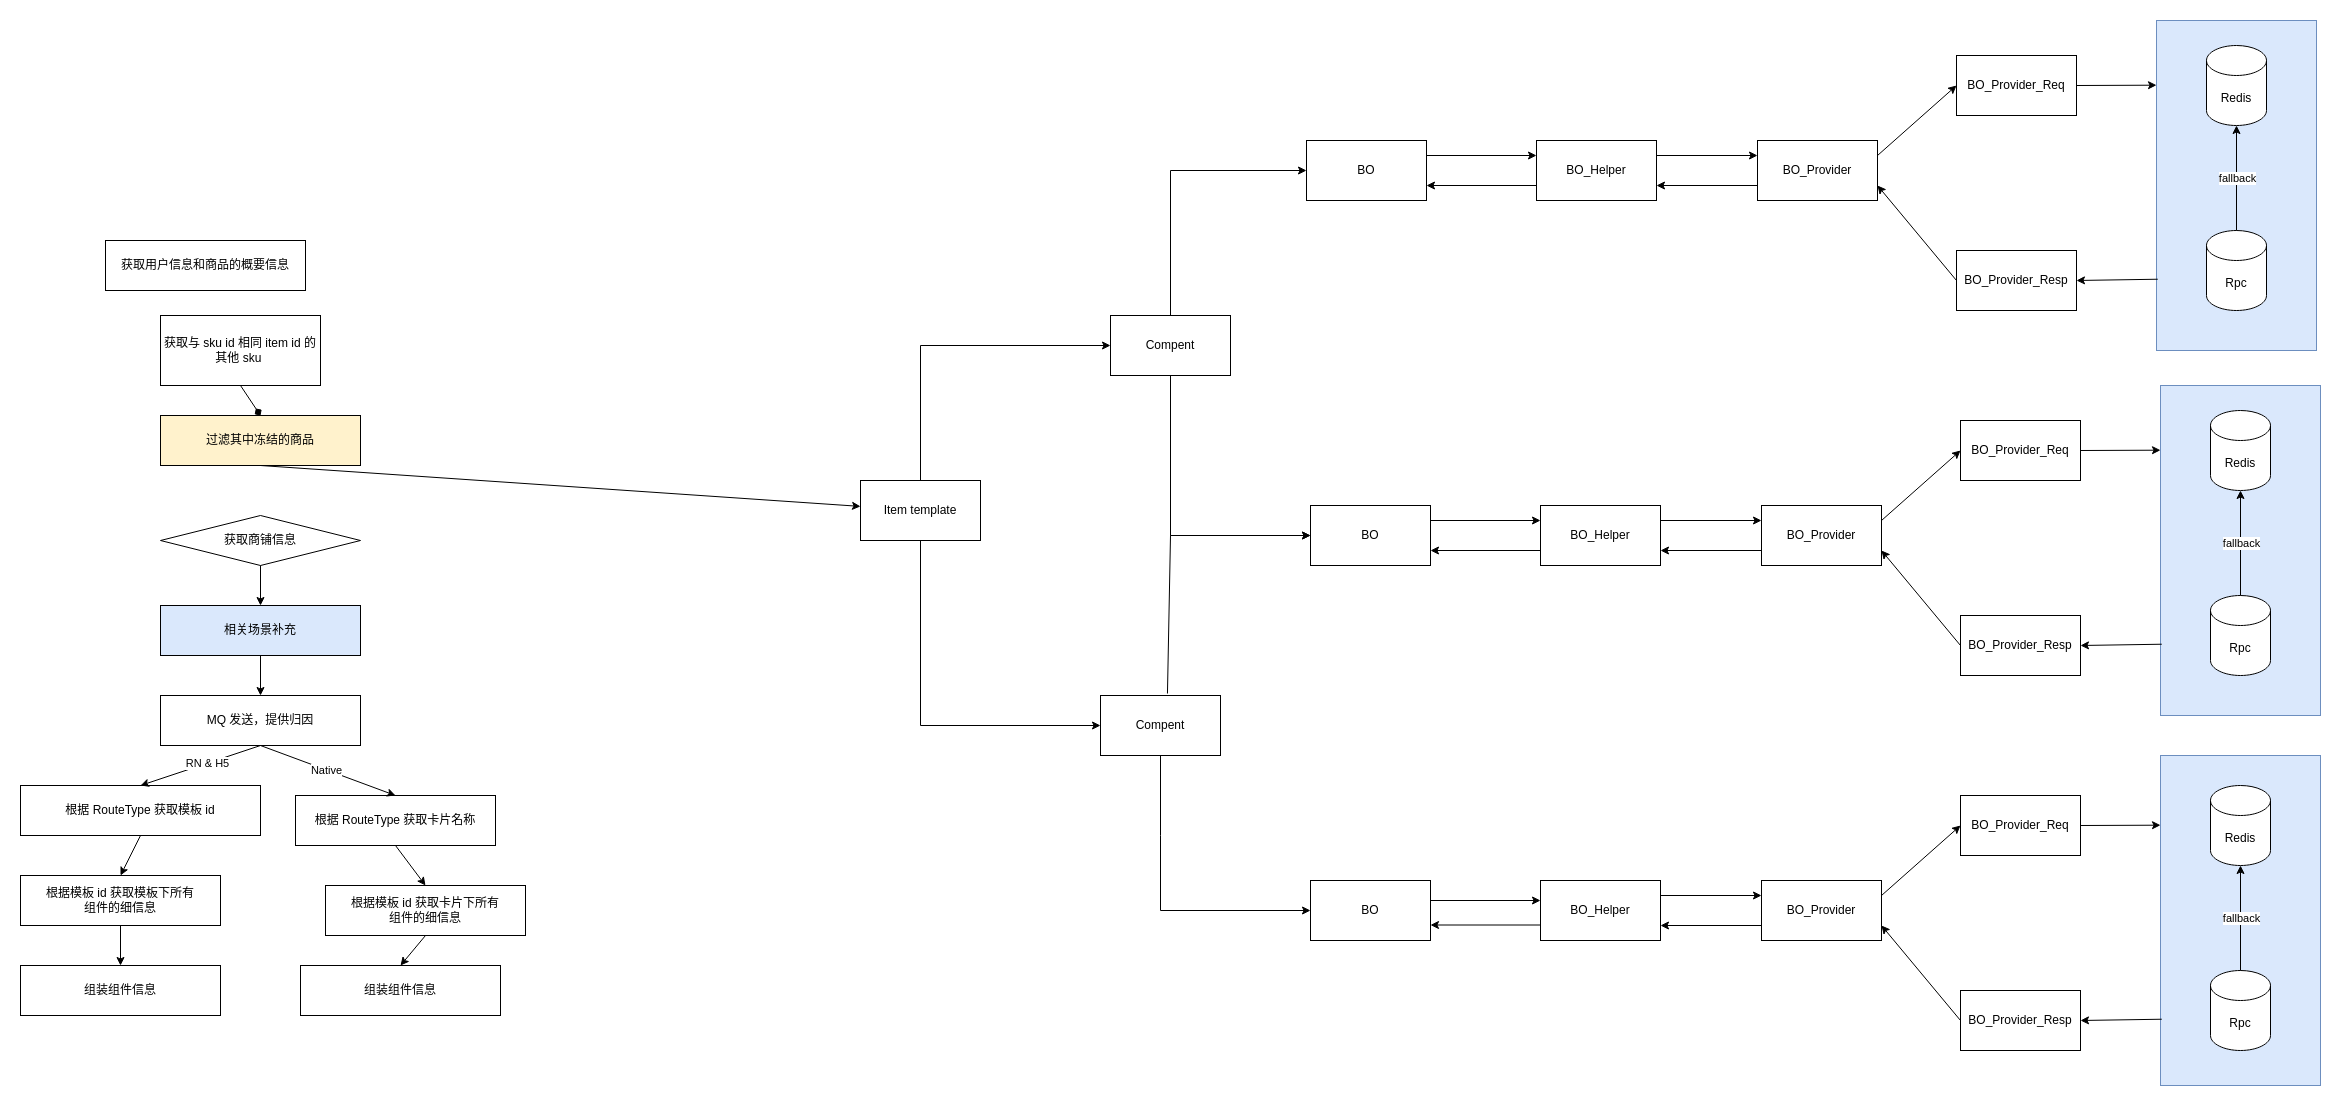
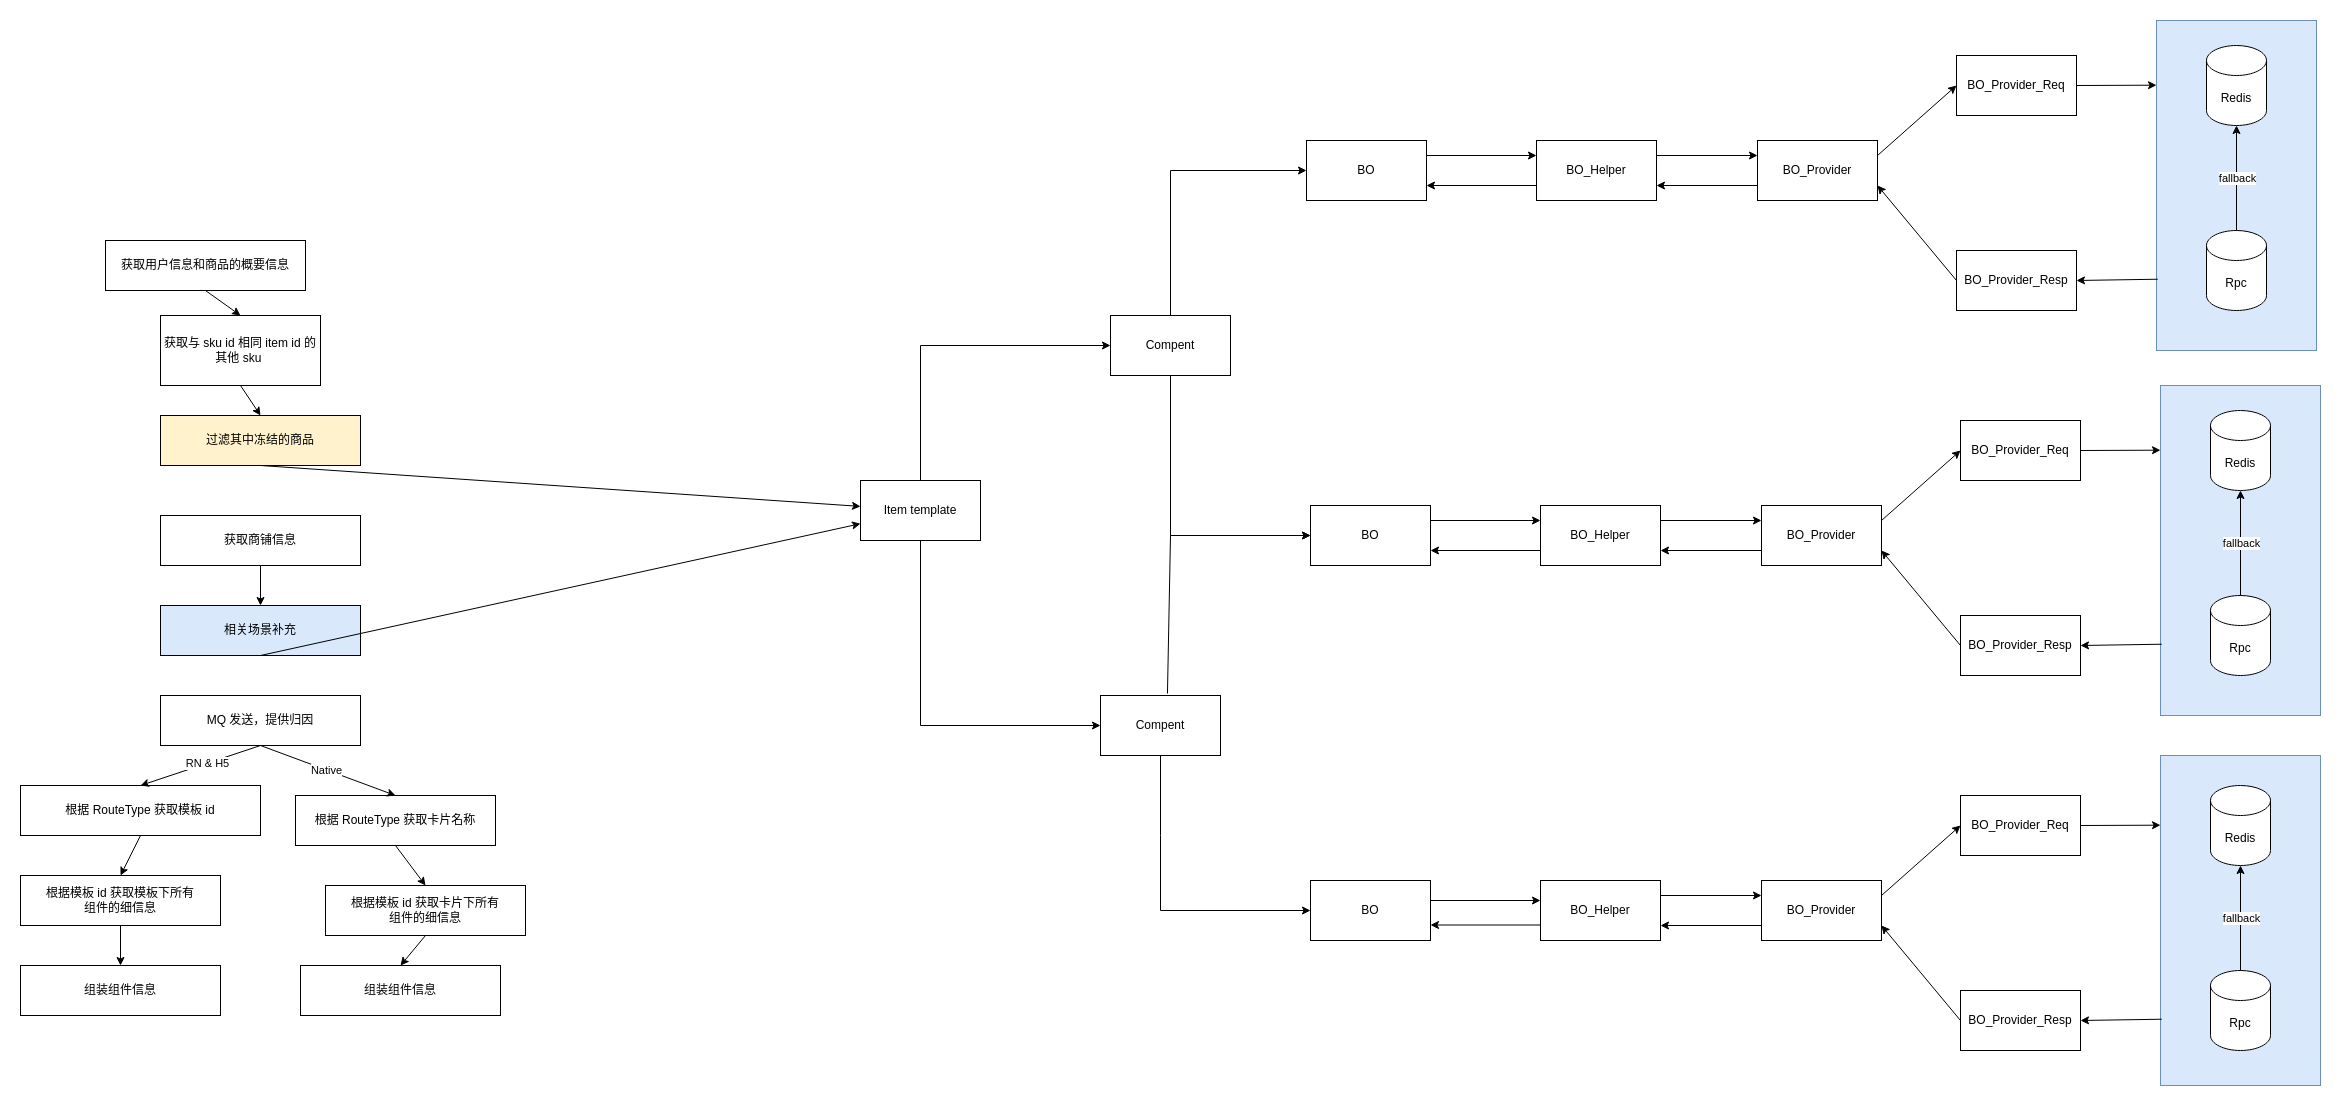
edge "获取用户信息和商品的概要信息" -> "获取与 sku id 相同 item id 的其他 sku": added
edge "获取与 sku id 相同 item id 的其他 sku" -> "过滤其中冻结的商品": arrowhead diamond -> classic
node "获取商铺信息": shape diamond -> rectangle
edge "相关场景补充" -> "MQ 发送，提供归因": now "相关场景补充" -> "Item template"
